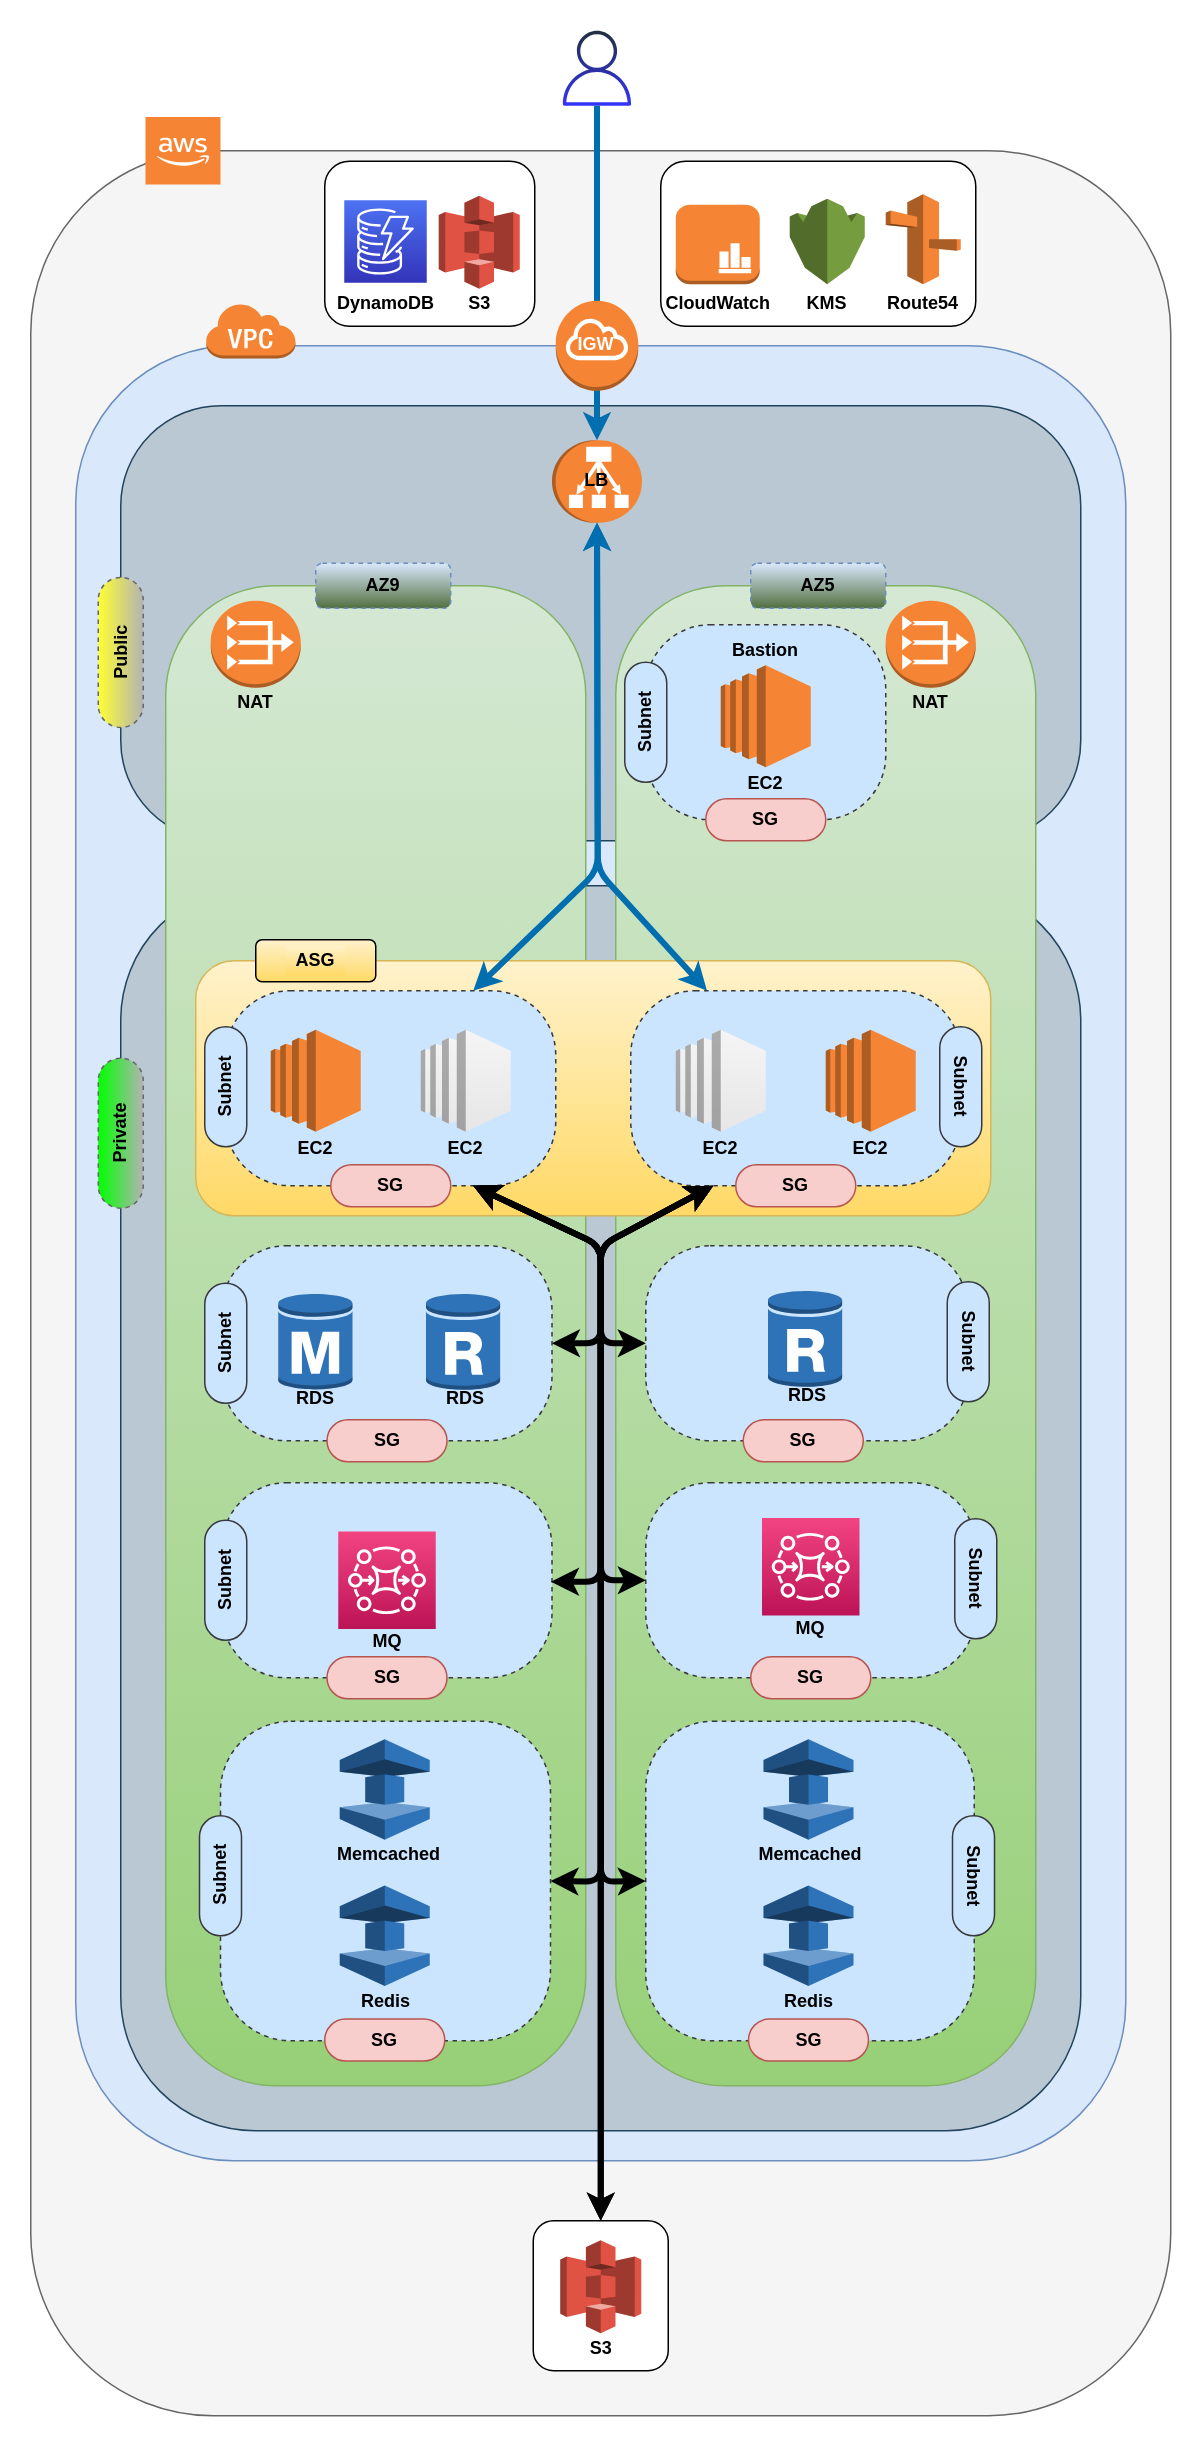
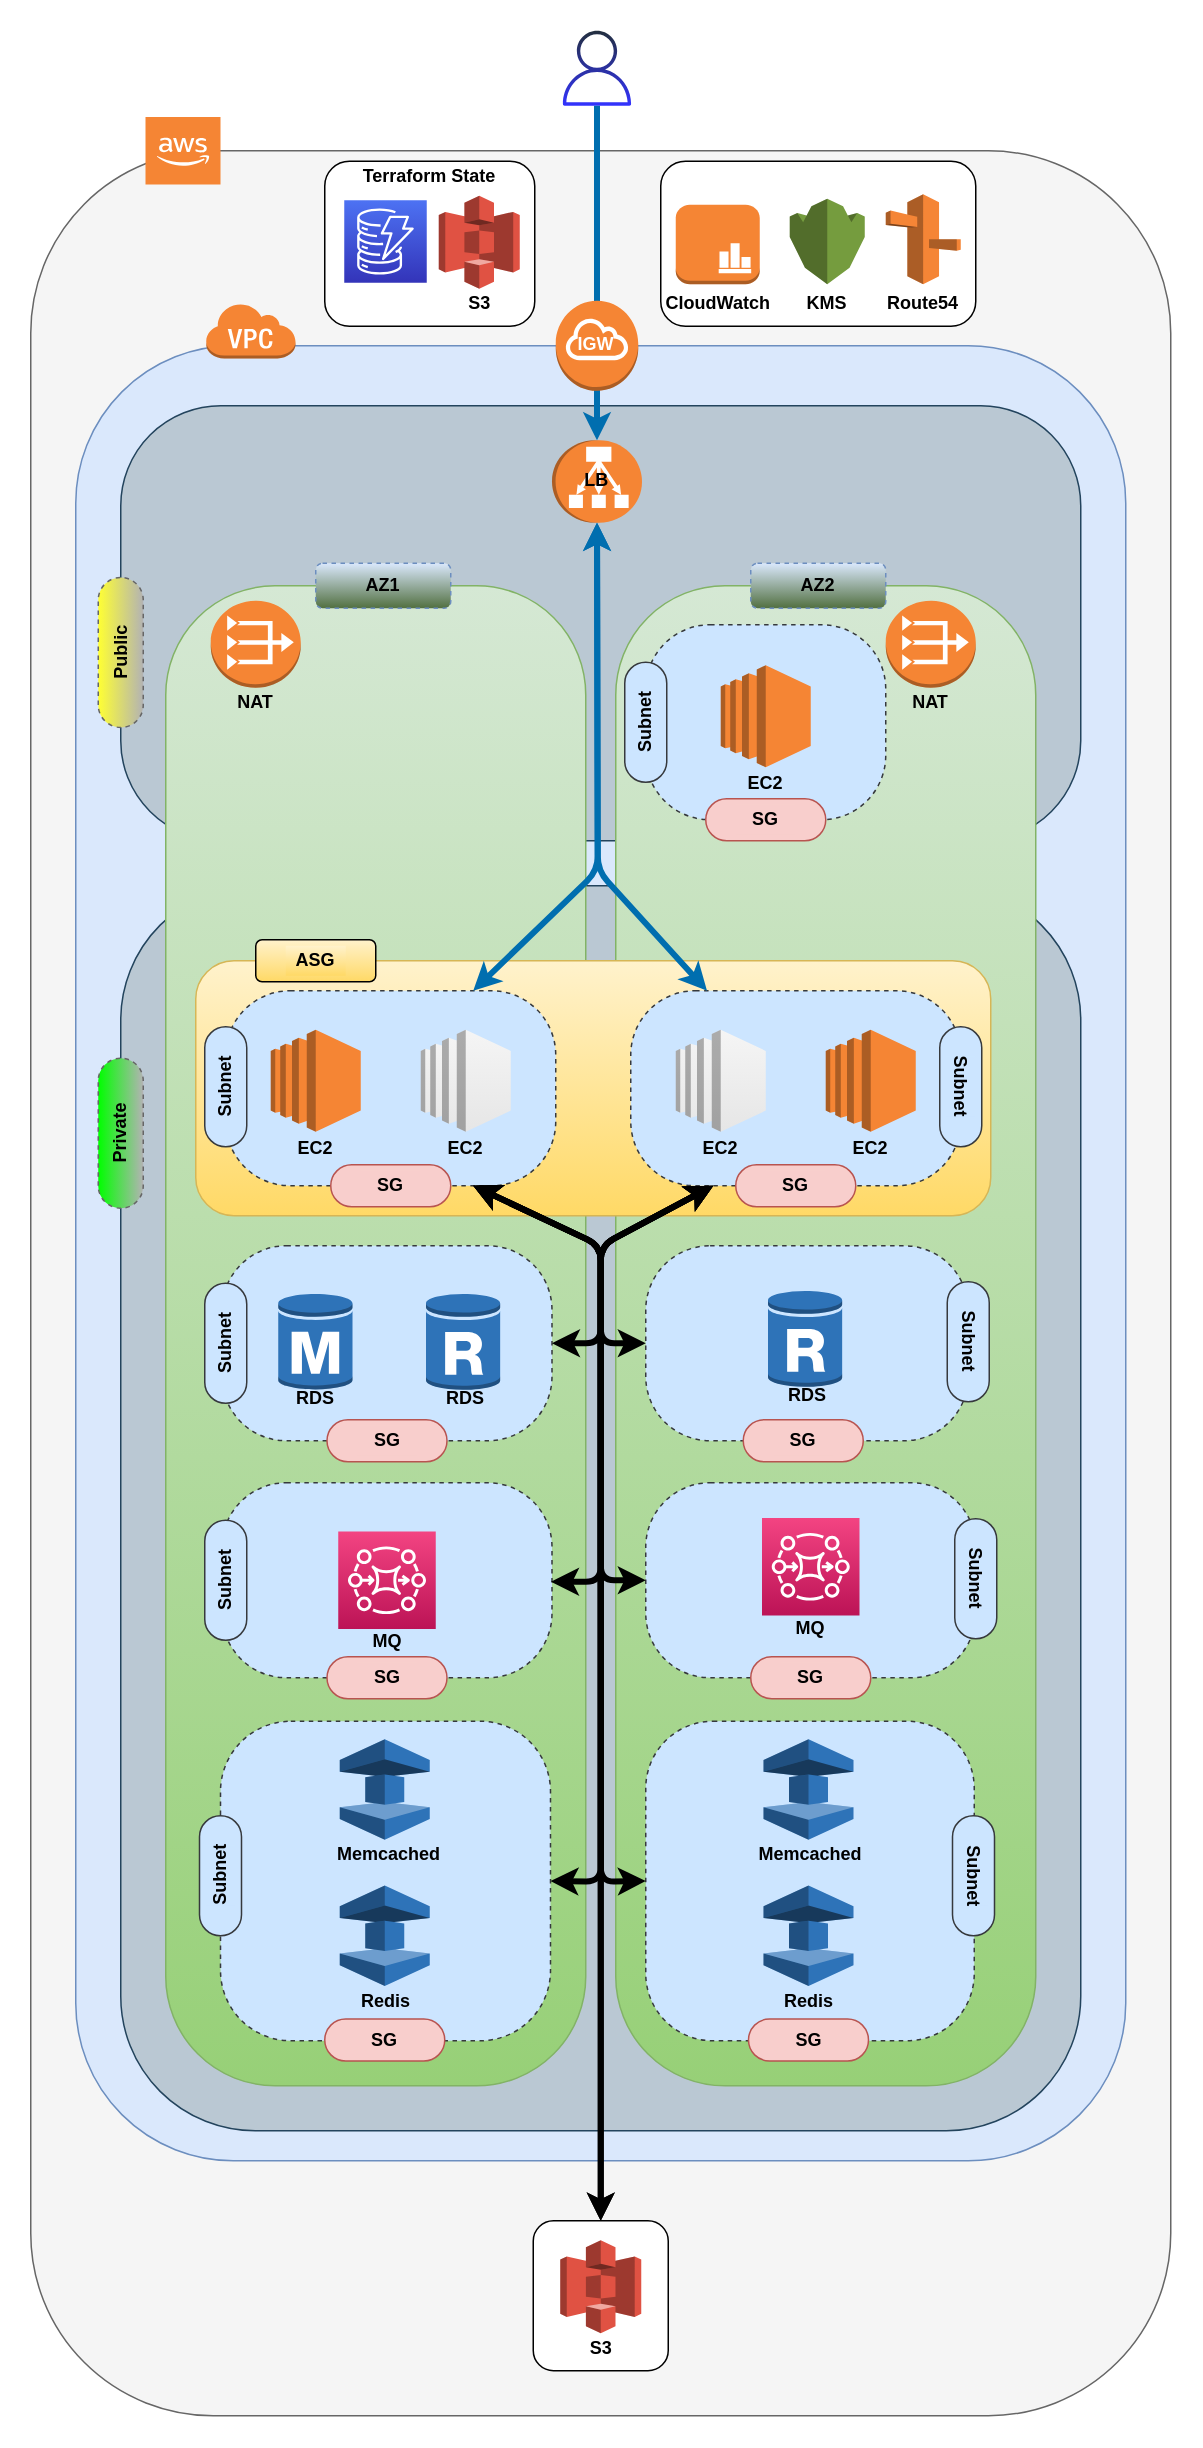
node "Terraform State": added
node "DynamoDB": removed
node "AZ9": label "AZ9" -> "AZ1"
node "AZ5": label "AZ5" -> "AZ2"
node "Bastion": removed
